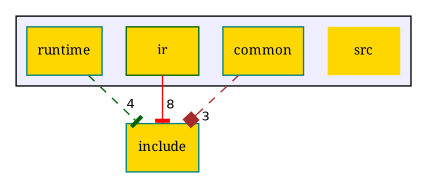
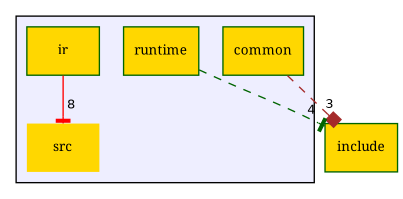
node "runtime": color teal -> darkgreen
node "common": color teal -> darkgreen
edge "ir" -> "include": now "ir" -> "src"
node "include": color teal -> darkgreen
